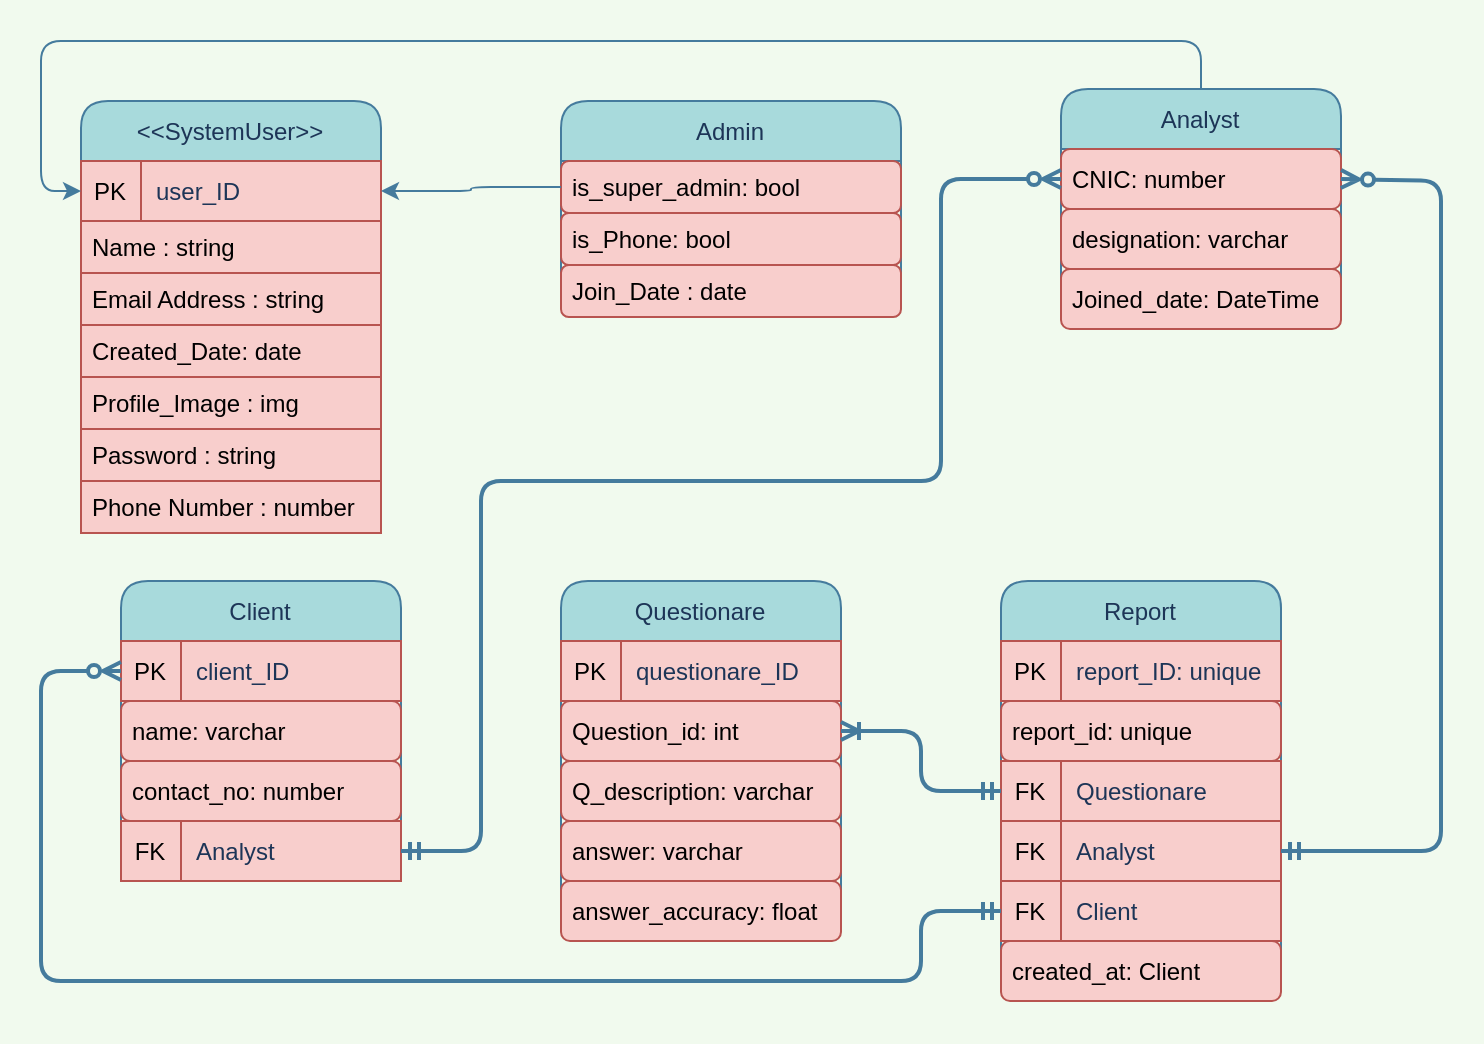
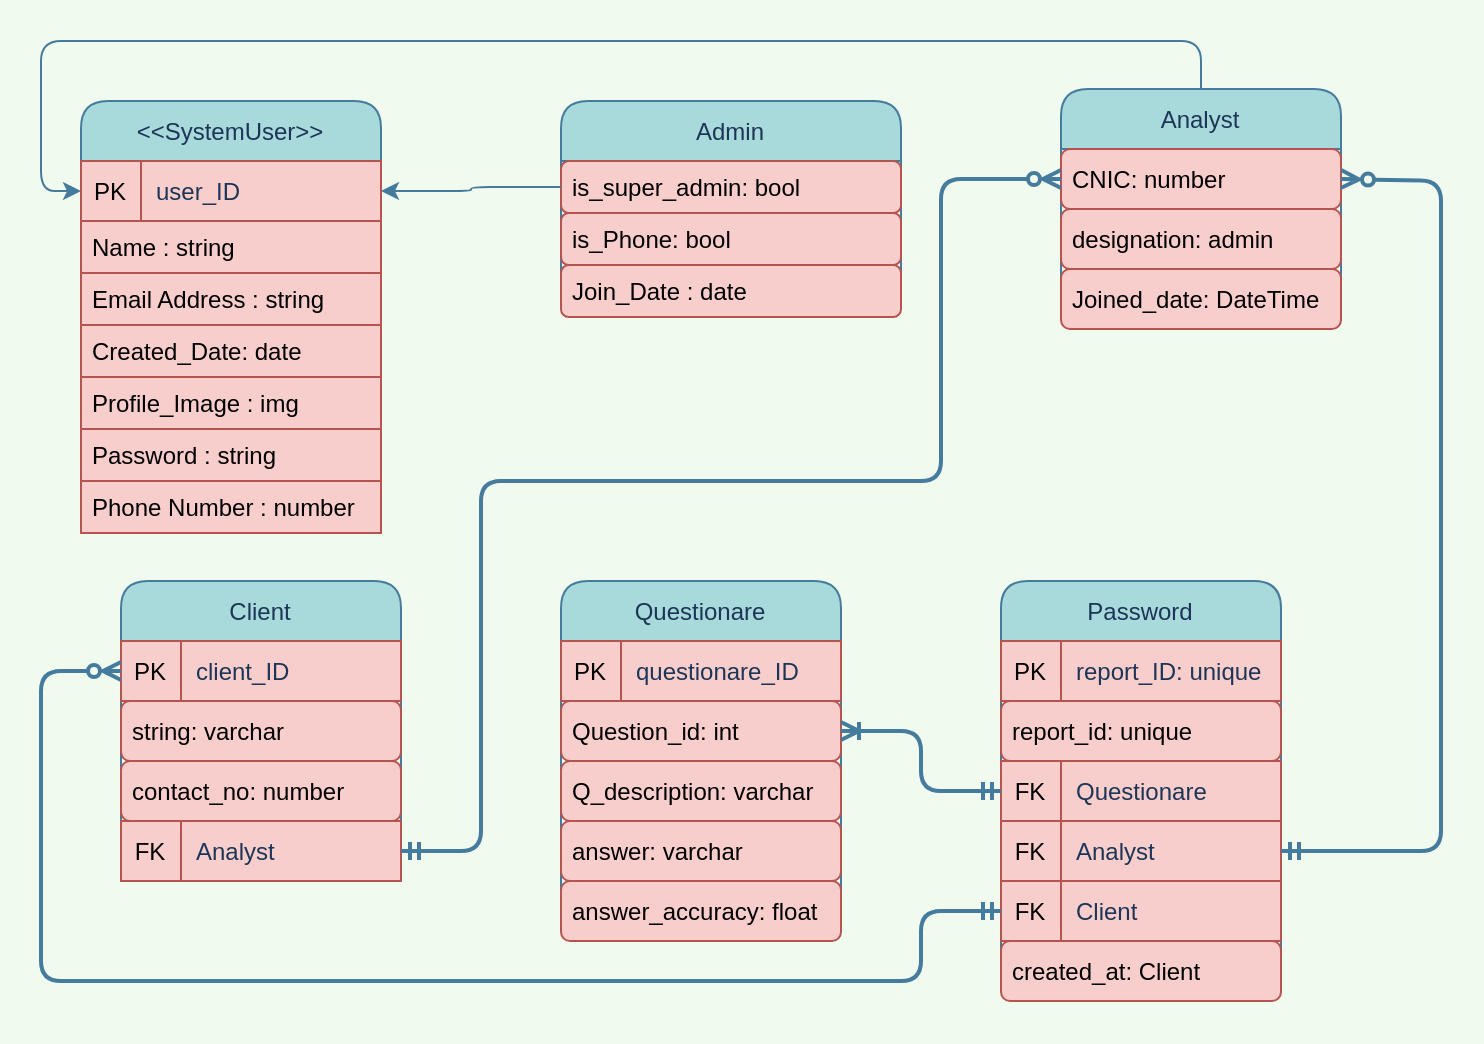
node "designation: varchar": label "designation: varchar" -> "designation: admin"
node "Report": label "Report" -> "Password"
node "name: varchar": label "name: varchar" -> "string: varchar"
